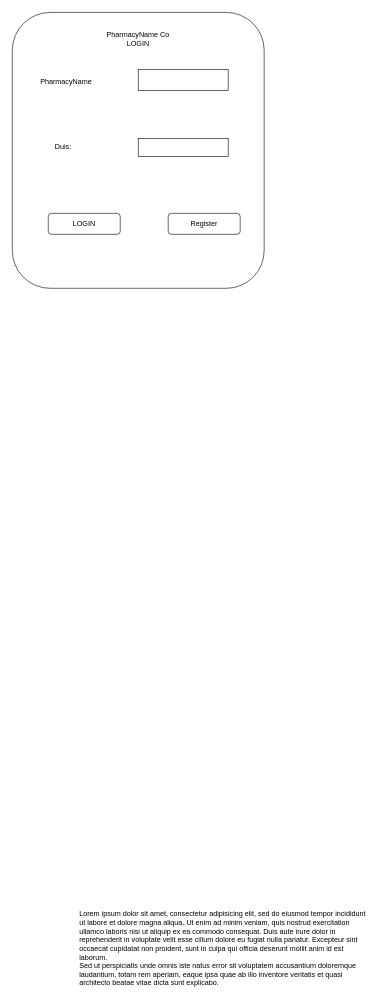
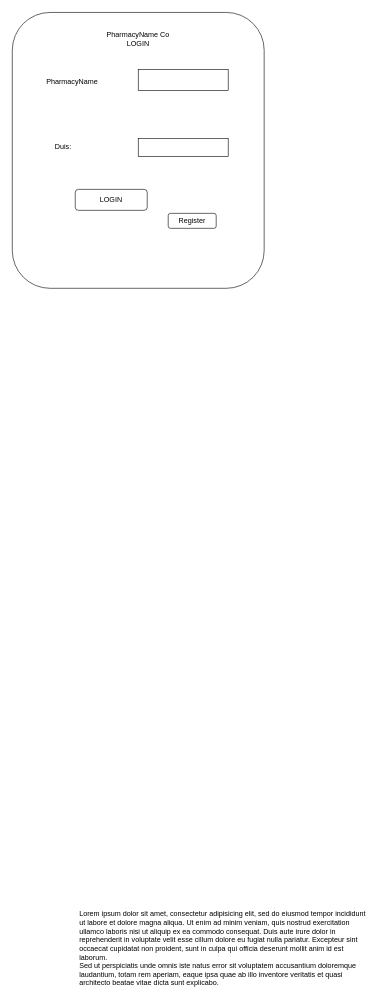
node "PharmacyName": moved (66, 81) -> (72, 81)
node "LOGIN": moved (84, 224) -> (111, 200)
node "Register": size 72x21 -> 48x15
